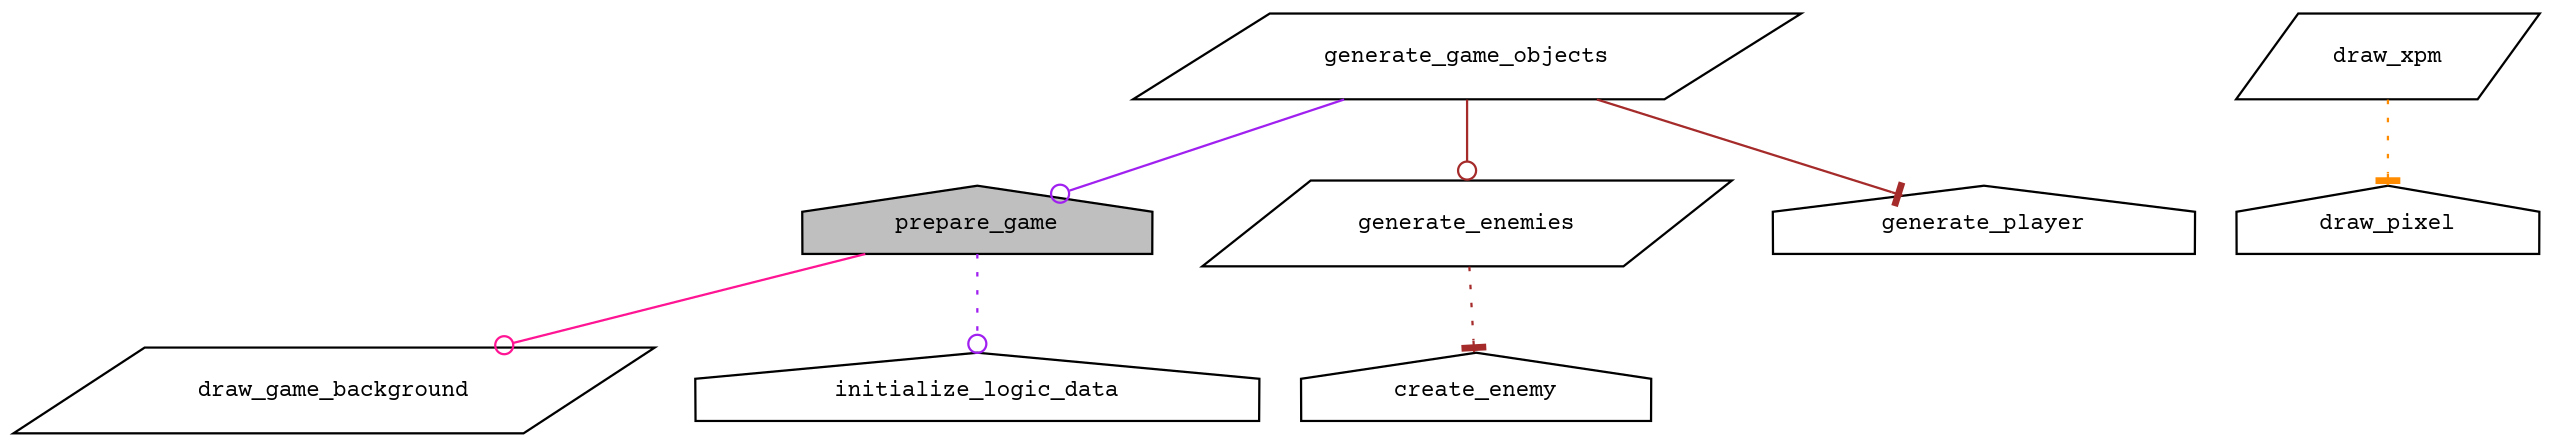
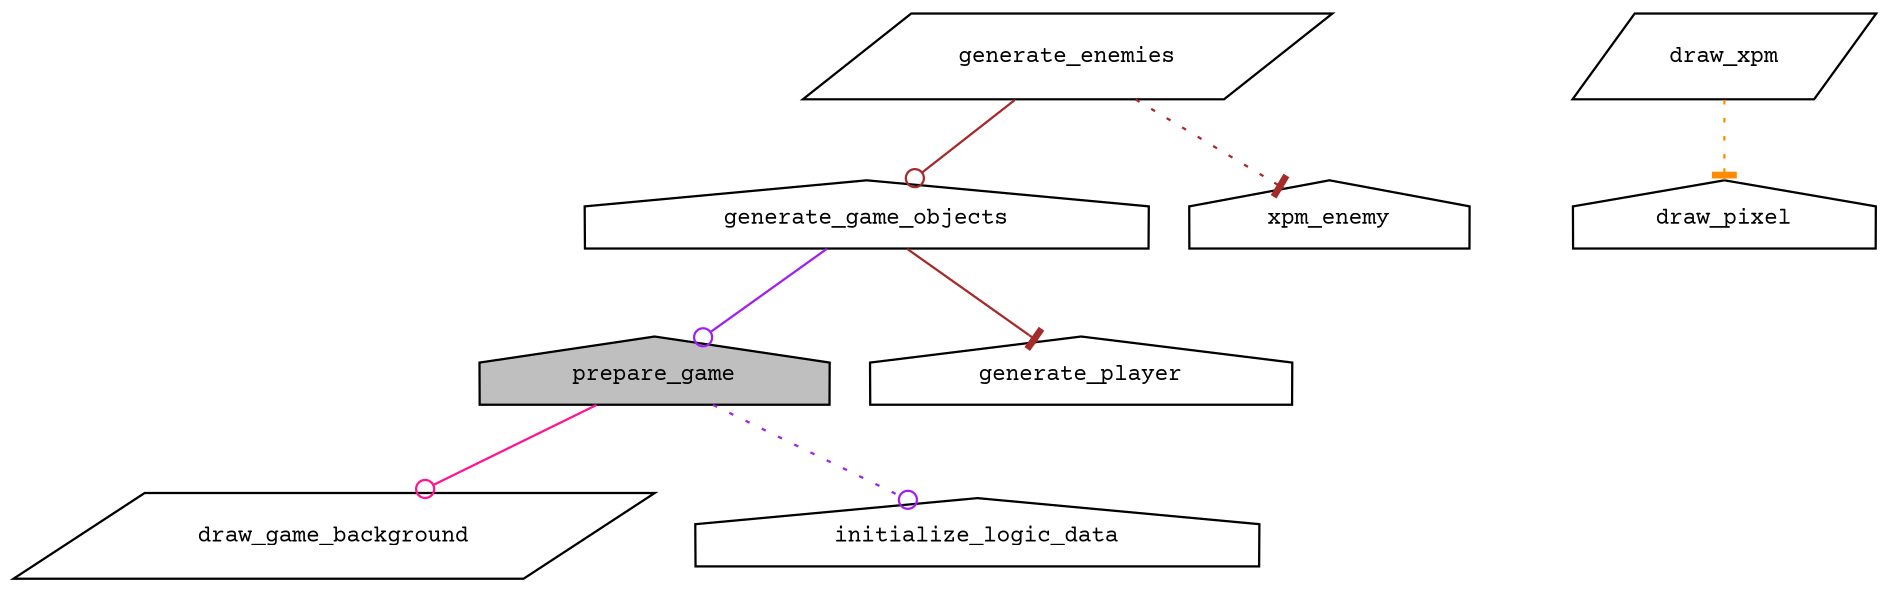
node "generate_game_objects": shape parallelogram -> house
edge "generate_game_objects" -> "generate_enemies": reversed
node "create_enemy": label "create_enemy" -> "xpm_enemy"
